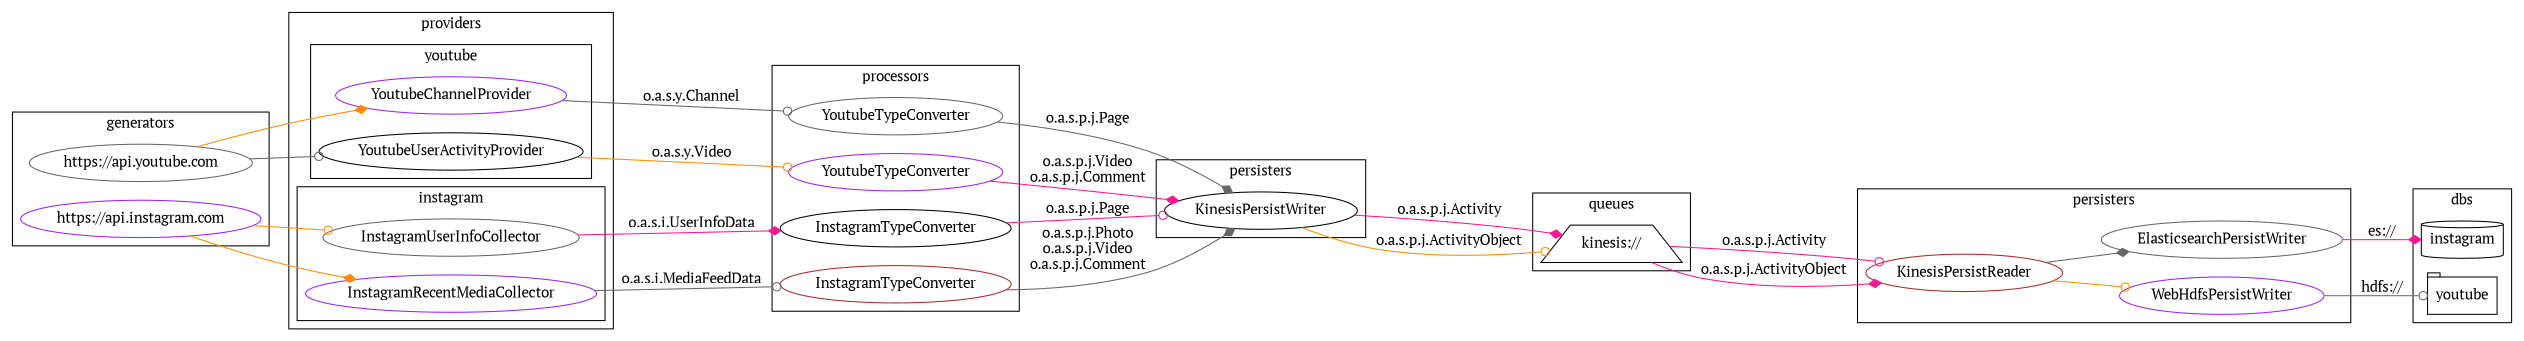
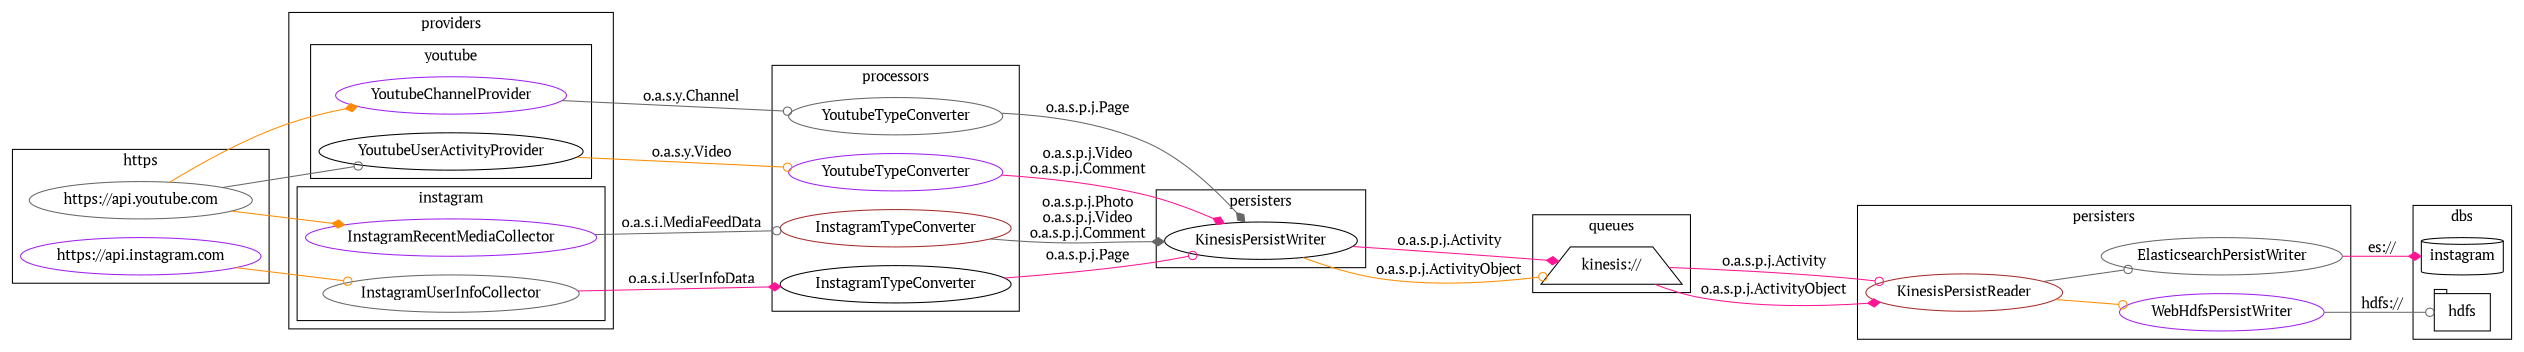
cluster "generators": label "generators" -> "https"
edge "KinesisPersistReader" -> "ElasticsearchPersistWriter": arrowhead diamond -> odot
edge "https://api.instagram.com" -> "InstagramRecentMediaCollector": now "https://api.youtube.com" -> "InstagramRecentMediaCollector"
node "youtube": label "youtube" -> "hdfs"
